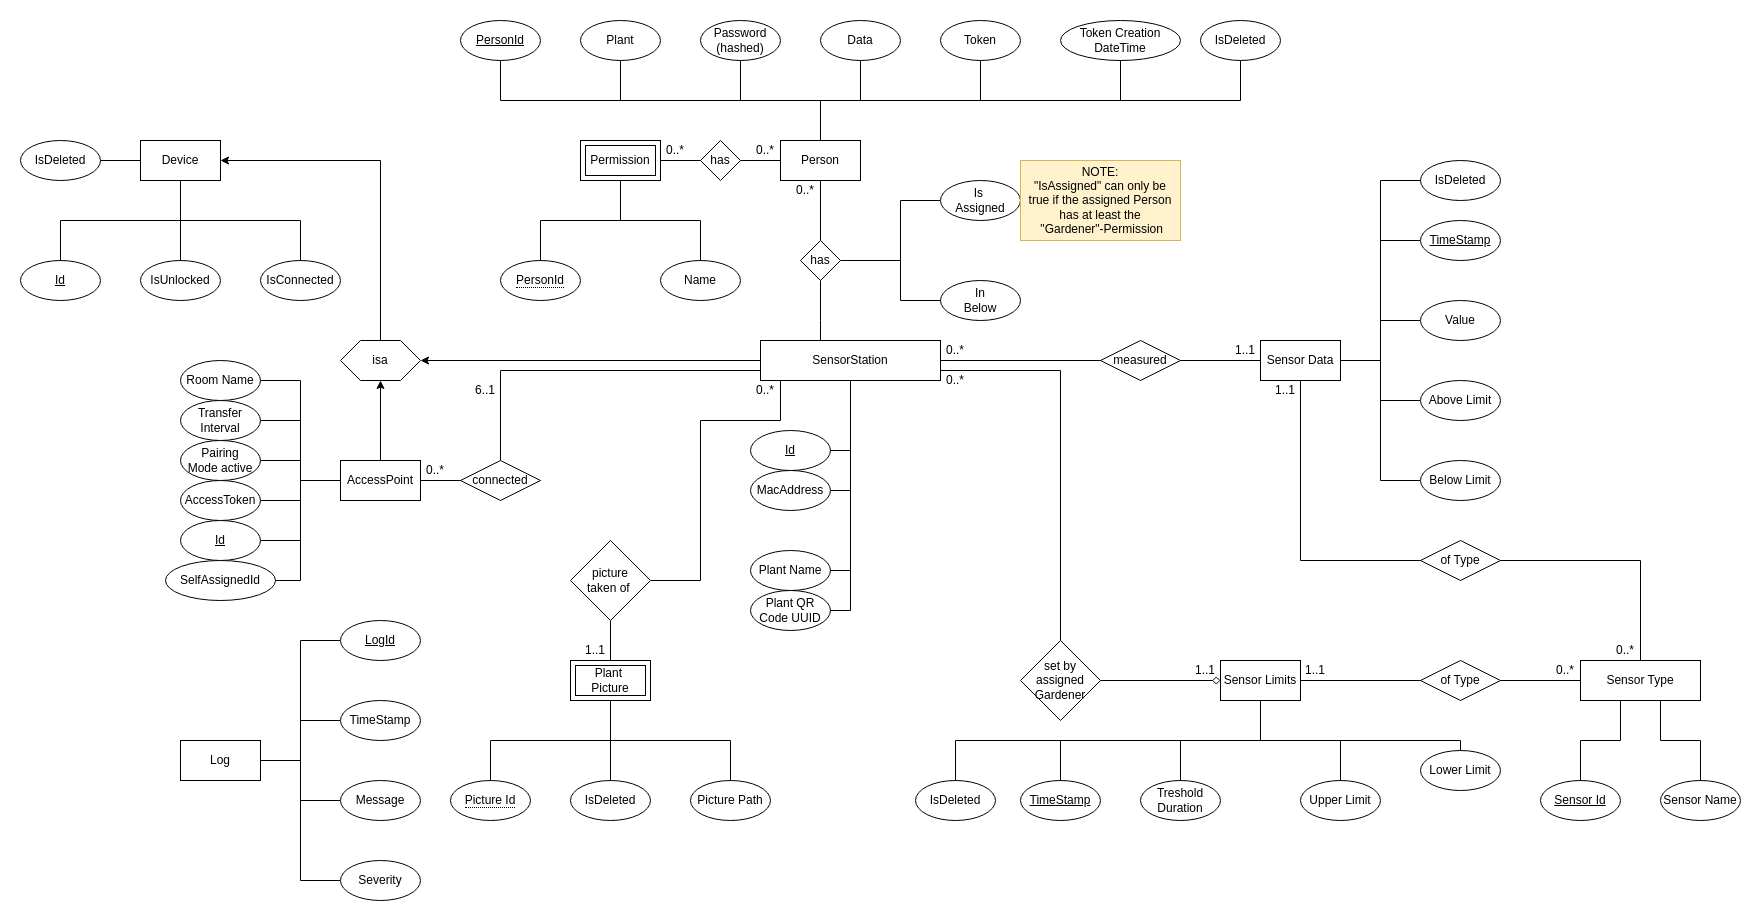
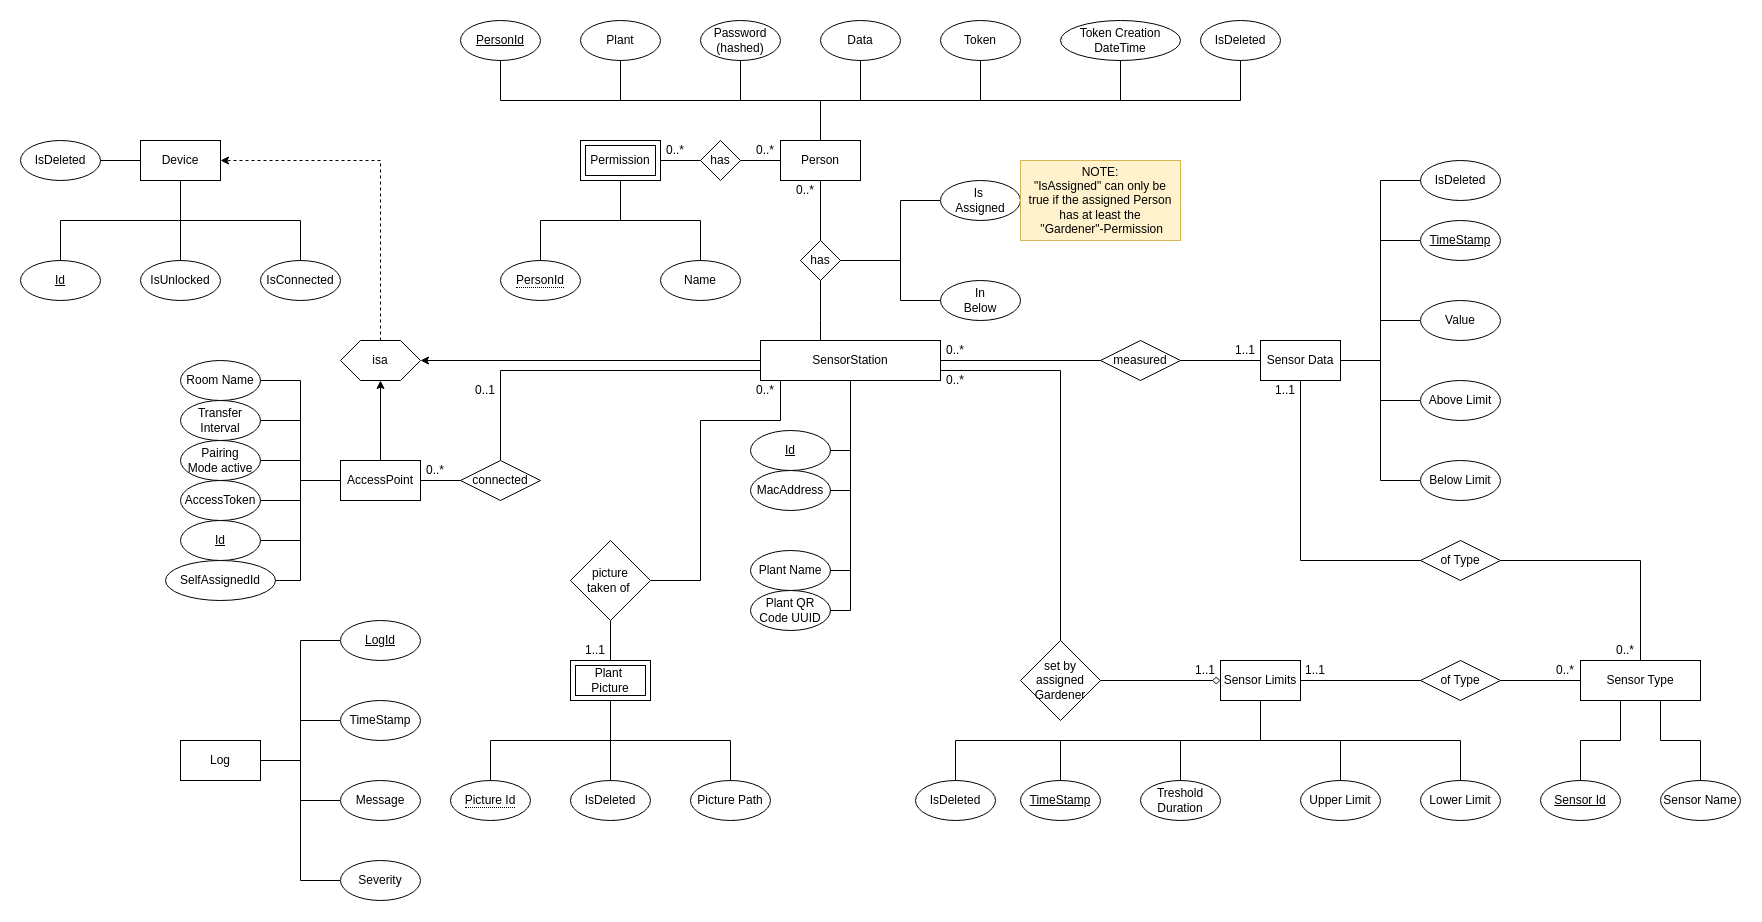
edge "isa" -> "Device": style solid -> dashed
node "6..1": label "6..1" -> "0..1"
node "Lower Limit": moved (1461, 771) -> (1461, 801)
